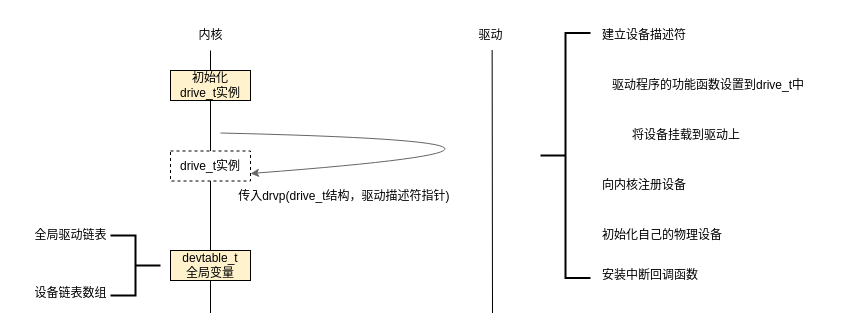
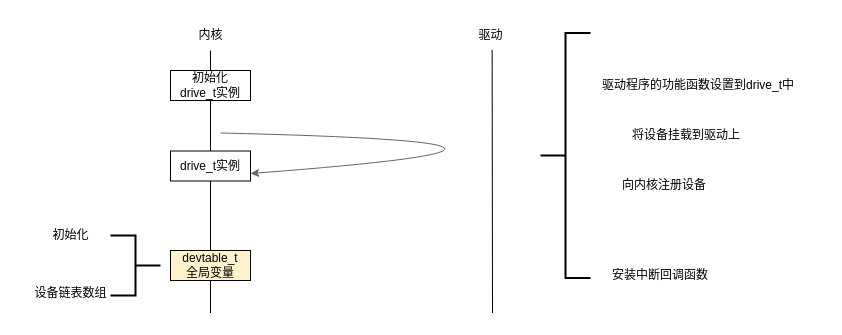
node "建立设备描述符": removed
node "初始化 drive_t实例": fillcolor #fff2cc -> #ffffff
node "驱动程序的功能函数设置到drive_t中": moved (721, 86) -> (711, 86)
node "drive_t实例": style dashed -> solid
node "向内核注册设备": moved (656, 186) -> (676, 186)
node "传入drvp(drive_t结构，驱动描述符指针)": removed
node "全局驱动链表": label "全局驱动链表" -> "初始化"
node "初始化自己的物理设备": removed
node "安装中断回调函数": moved (661, 276) -> (671, 276)
